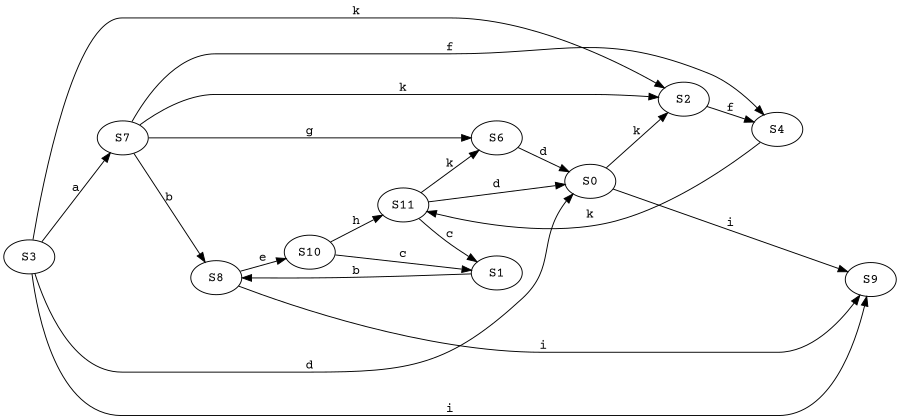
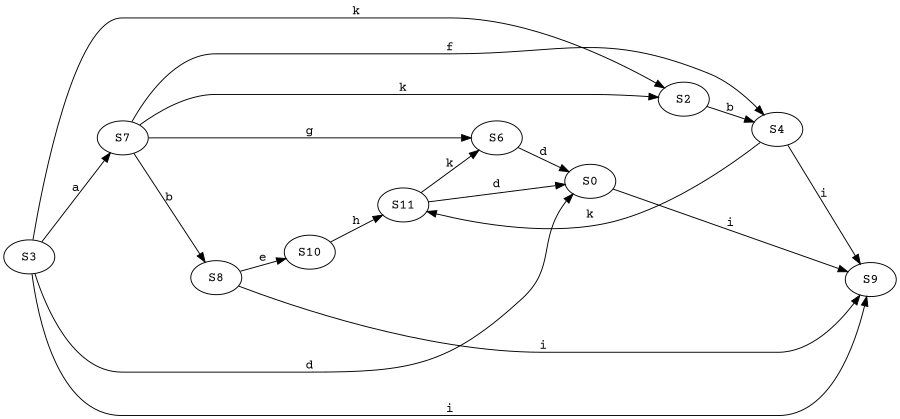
edge "S2" -> "S4": label "f" -> "b"
edge "S0" -> "S2": removed, label "k"
edge "S4" -> "S9": added, label "i"
node "S1": removed
